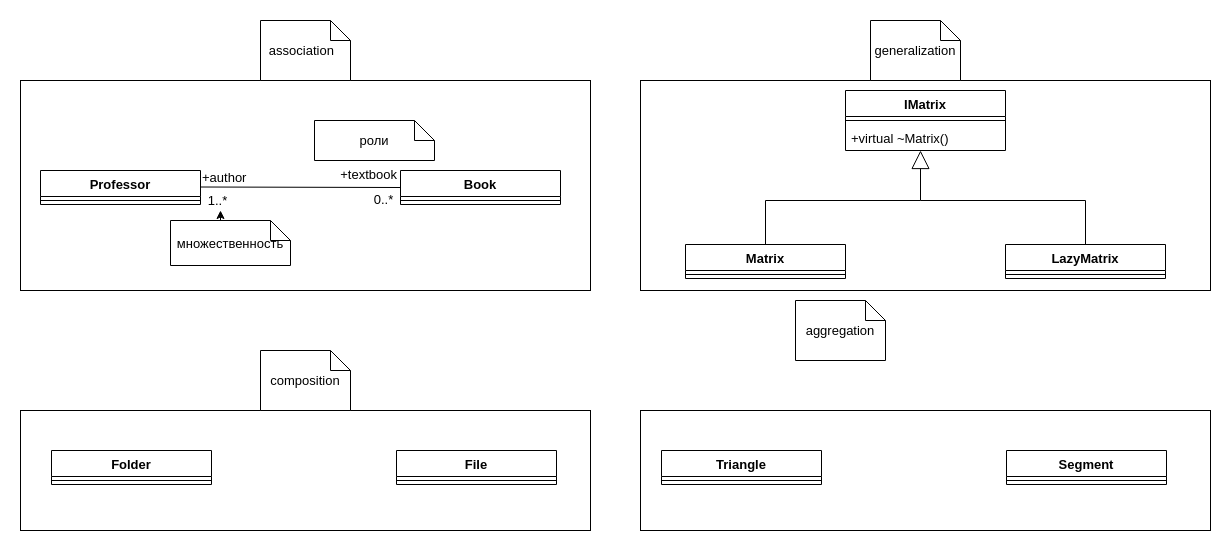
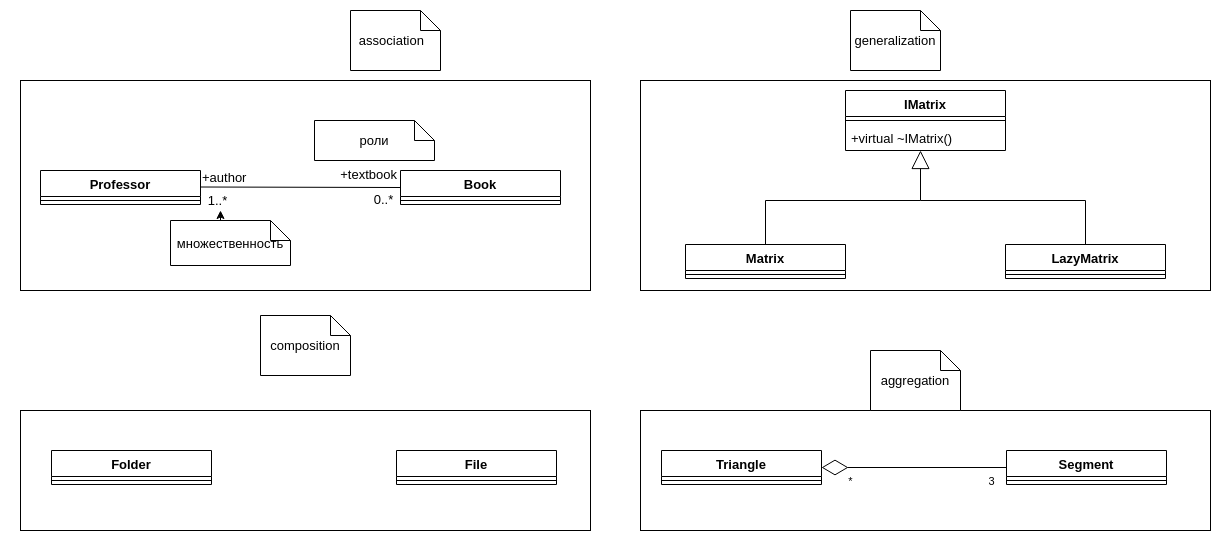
node "association": moved (306, 51) -> (396, 41)
node "generalization": moved (916, 51) -> (896, 41)
node "+virtual ~Matrix()": label "+virtual ~Matrix()" -> "+virtual ~IMatrix()"
node "aggregation": moved (841, 331) -> (916, 381)
node "composition": moved (306, 381) -> (306, 346)
edge "Segment" -> "Triangle": added, labels "3", "*"
